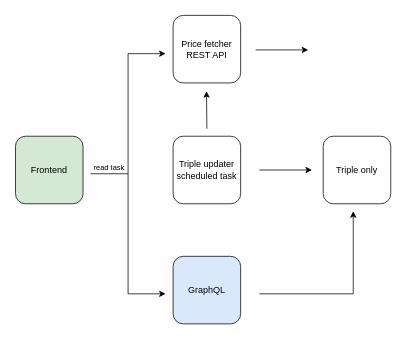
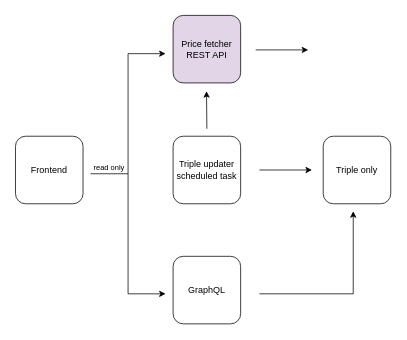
node "Price fetcher REST API": fillcolor #ffffff -> #e1d5e7
node "read task": label "read task" -> "read only"
node "Frontend": fillcolor #d5e8d4 -> #ffffff
node "GraphQL": fillcolor #dae8fc -> #ffffff
